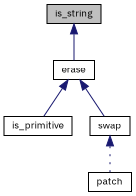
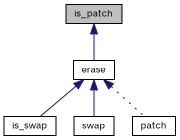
node "is_string": label "is_string" -> "is_patch"
node "is_primitive": label "is_primitive" -> "is_swap"
edge "patch" -> "swap": now "patch" -> "erase"
